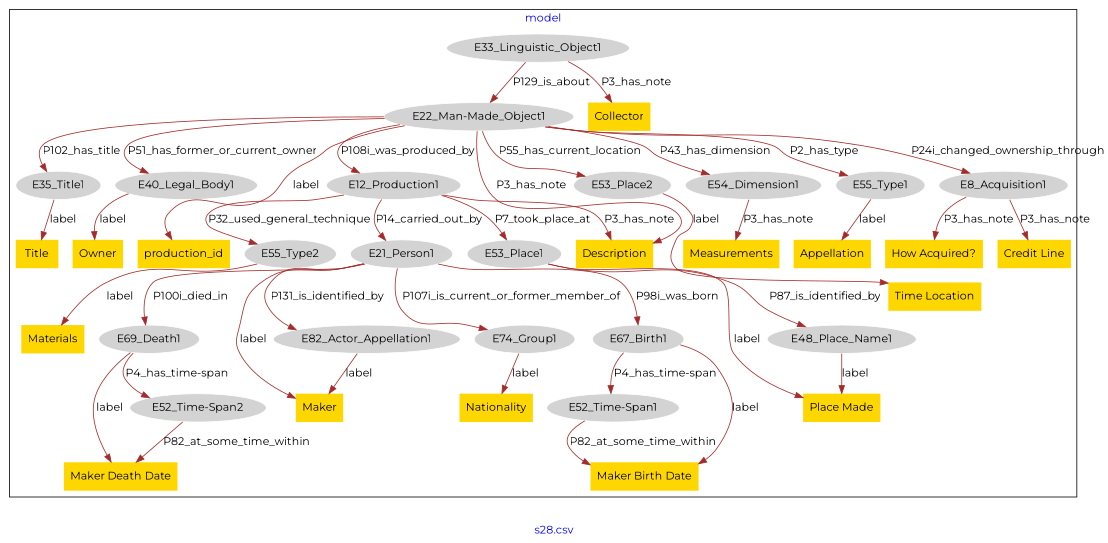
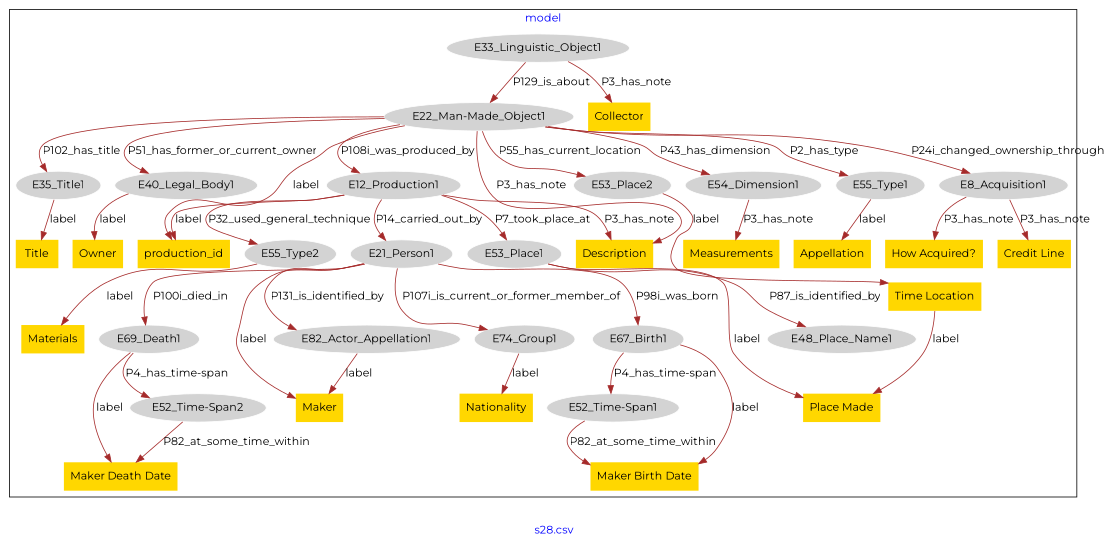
edge "E12_Production1" -> "production_id": added, label "label"
edge "E48_Place_Name1" -> "Place Made": now "Time Location" -> "Place Made"
